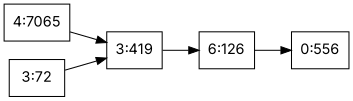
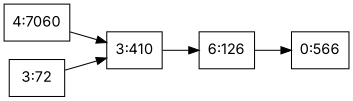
node "4:7065": label "4:7065" -> "4:7060"
node "3:419": label "3:419" -> "3:410"
node "0:556": label "0:556" -> "0:566"
